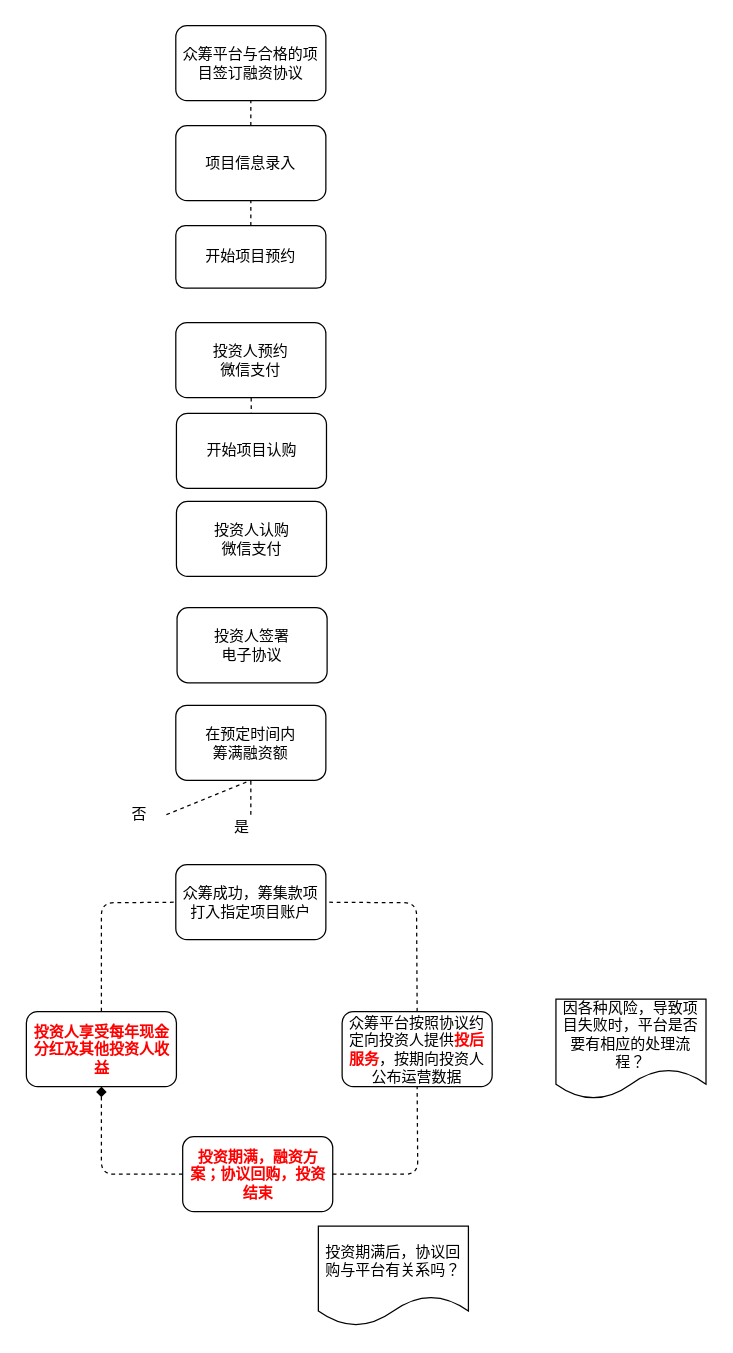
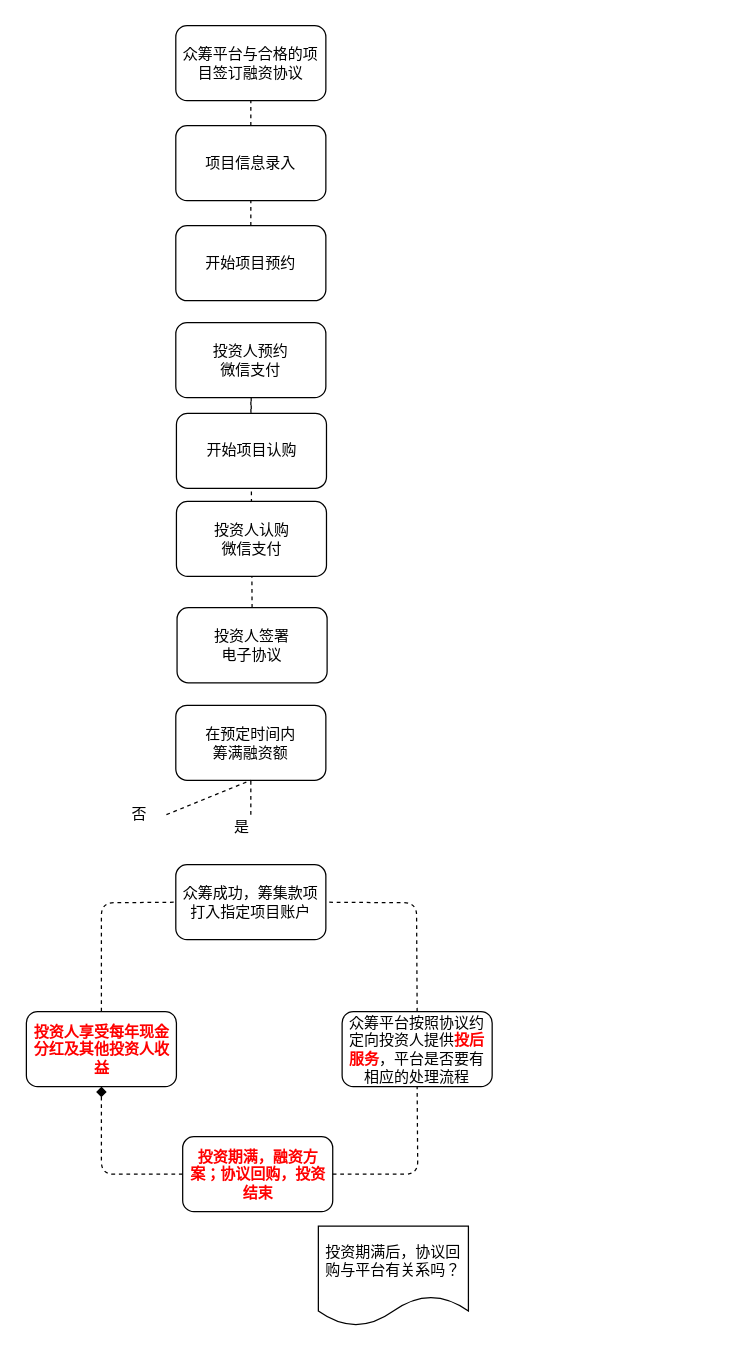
node "开始项目预约": size 150x63 -> 150x75
edge "投资人预约 微信支付" -- "投资人签署 电子协议": added
node "众筹平台按照协议约定向投资人提供投后服务，按期向投资人公布运营数据": label "众筹平台按照协议约定向投资人提供投后服务，按期向投资人公布运营数据" -> "众筹平台按照协议约定向投资人提供投后服务，平台是否要有相应的处理流程"
node "因各种风险，导致项目失败时，平台是否要有相应的处理流程？": removed
